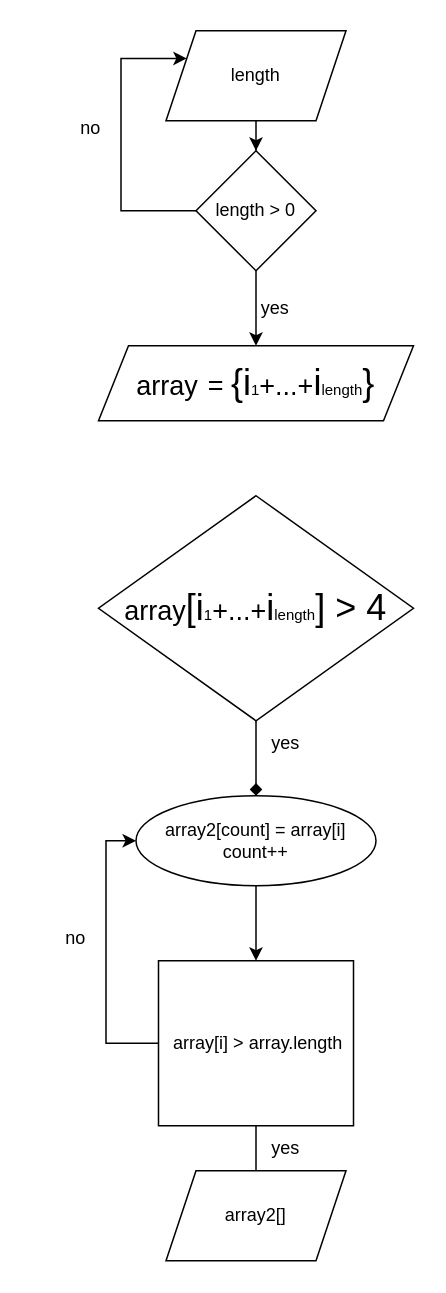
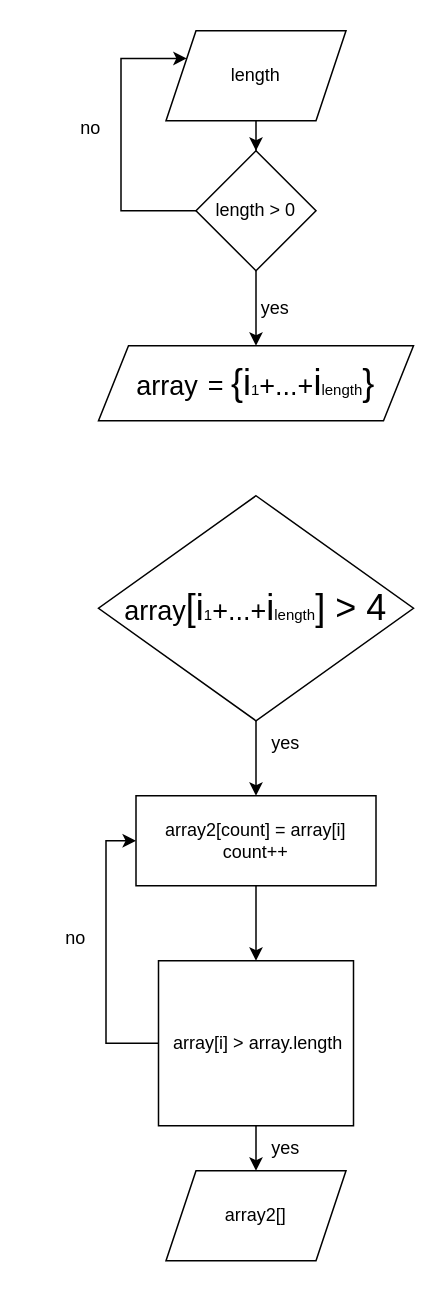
edge "array[i1+...+ilength] > 4" -> "array2[count] = array[i] count++": arrowhead diamond -> classic
node "array2[count] = array[i] count++": shape ellipse -> rectangle
edge "array[i] > array.length" -- "array2[]": arrowhead none -> classic
